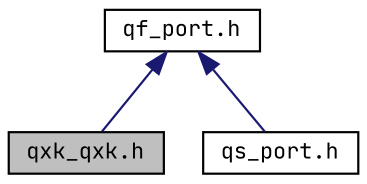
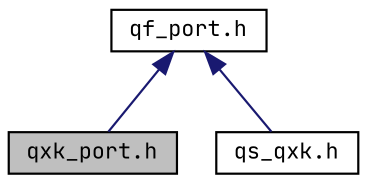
node "qxk_qxk.h": label "qxk_qxk.h" -> "qxk_port.h"
node "qs_port.h": label "qs_port.h" -> "qs_qxk.h"
